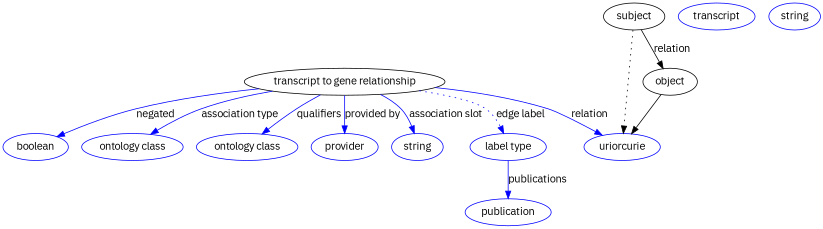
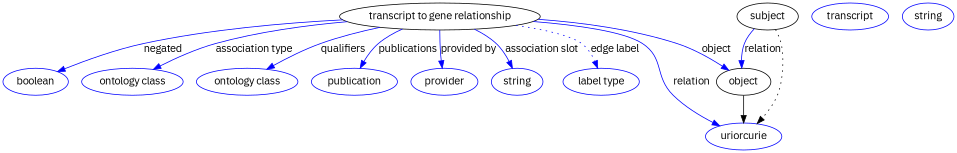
edge "transcript to gene relationship" -> "object": added, label "object"
edge "subject" -> "object": color black -> blue
edge "label type" -> "publication": now "transcript to gene relationship" -> "publication"
